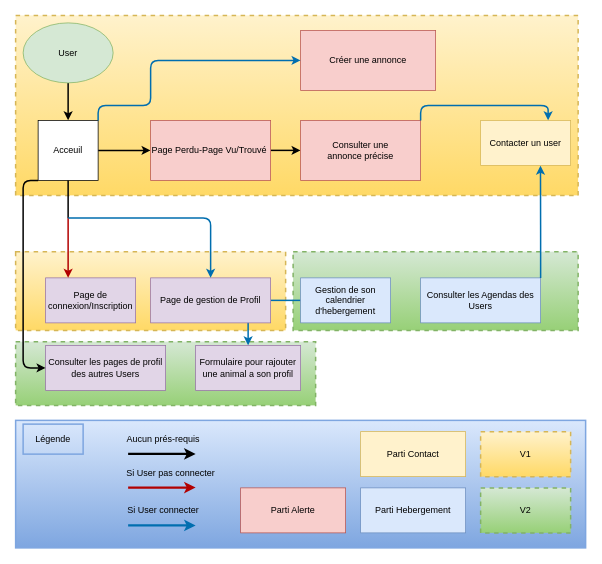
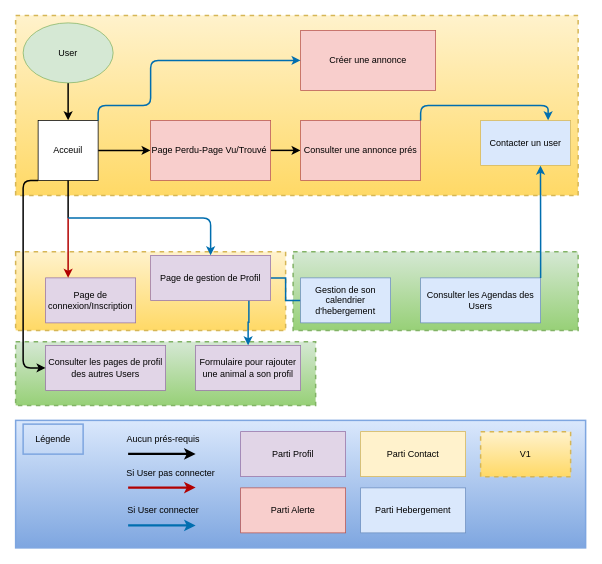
node "Contacter un user": fillcolor #fff2cc -> #dae8fc
node "Consulter une annonce précise": label "Consulter une annonce précise" -> "Consulter une annonce prés"
node "Page de gestion de Profil": moved (210, 300) -> (210, 278)
node "Parti Profil": added
node "V2": removed
